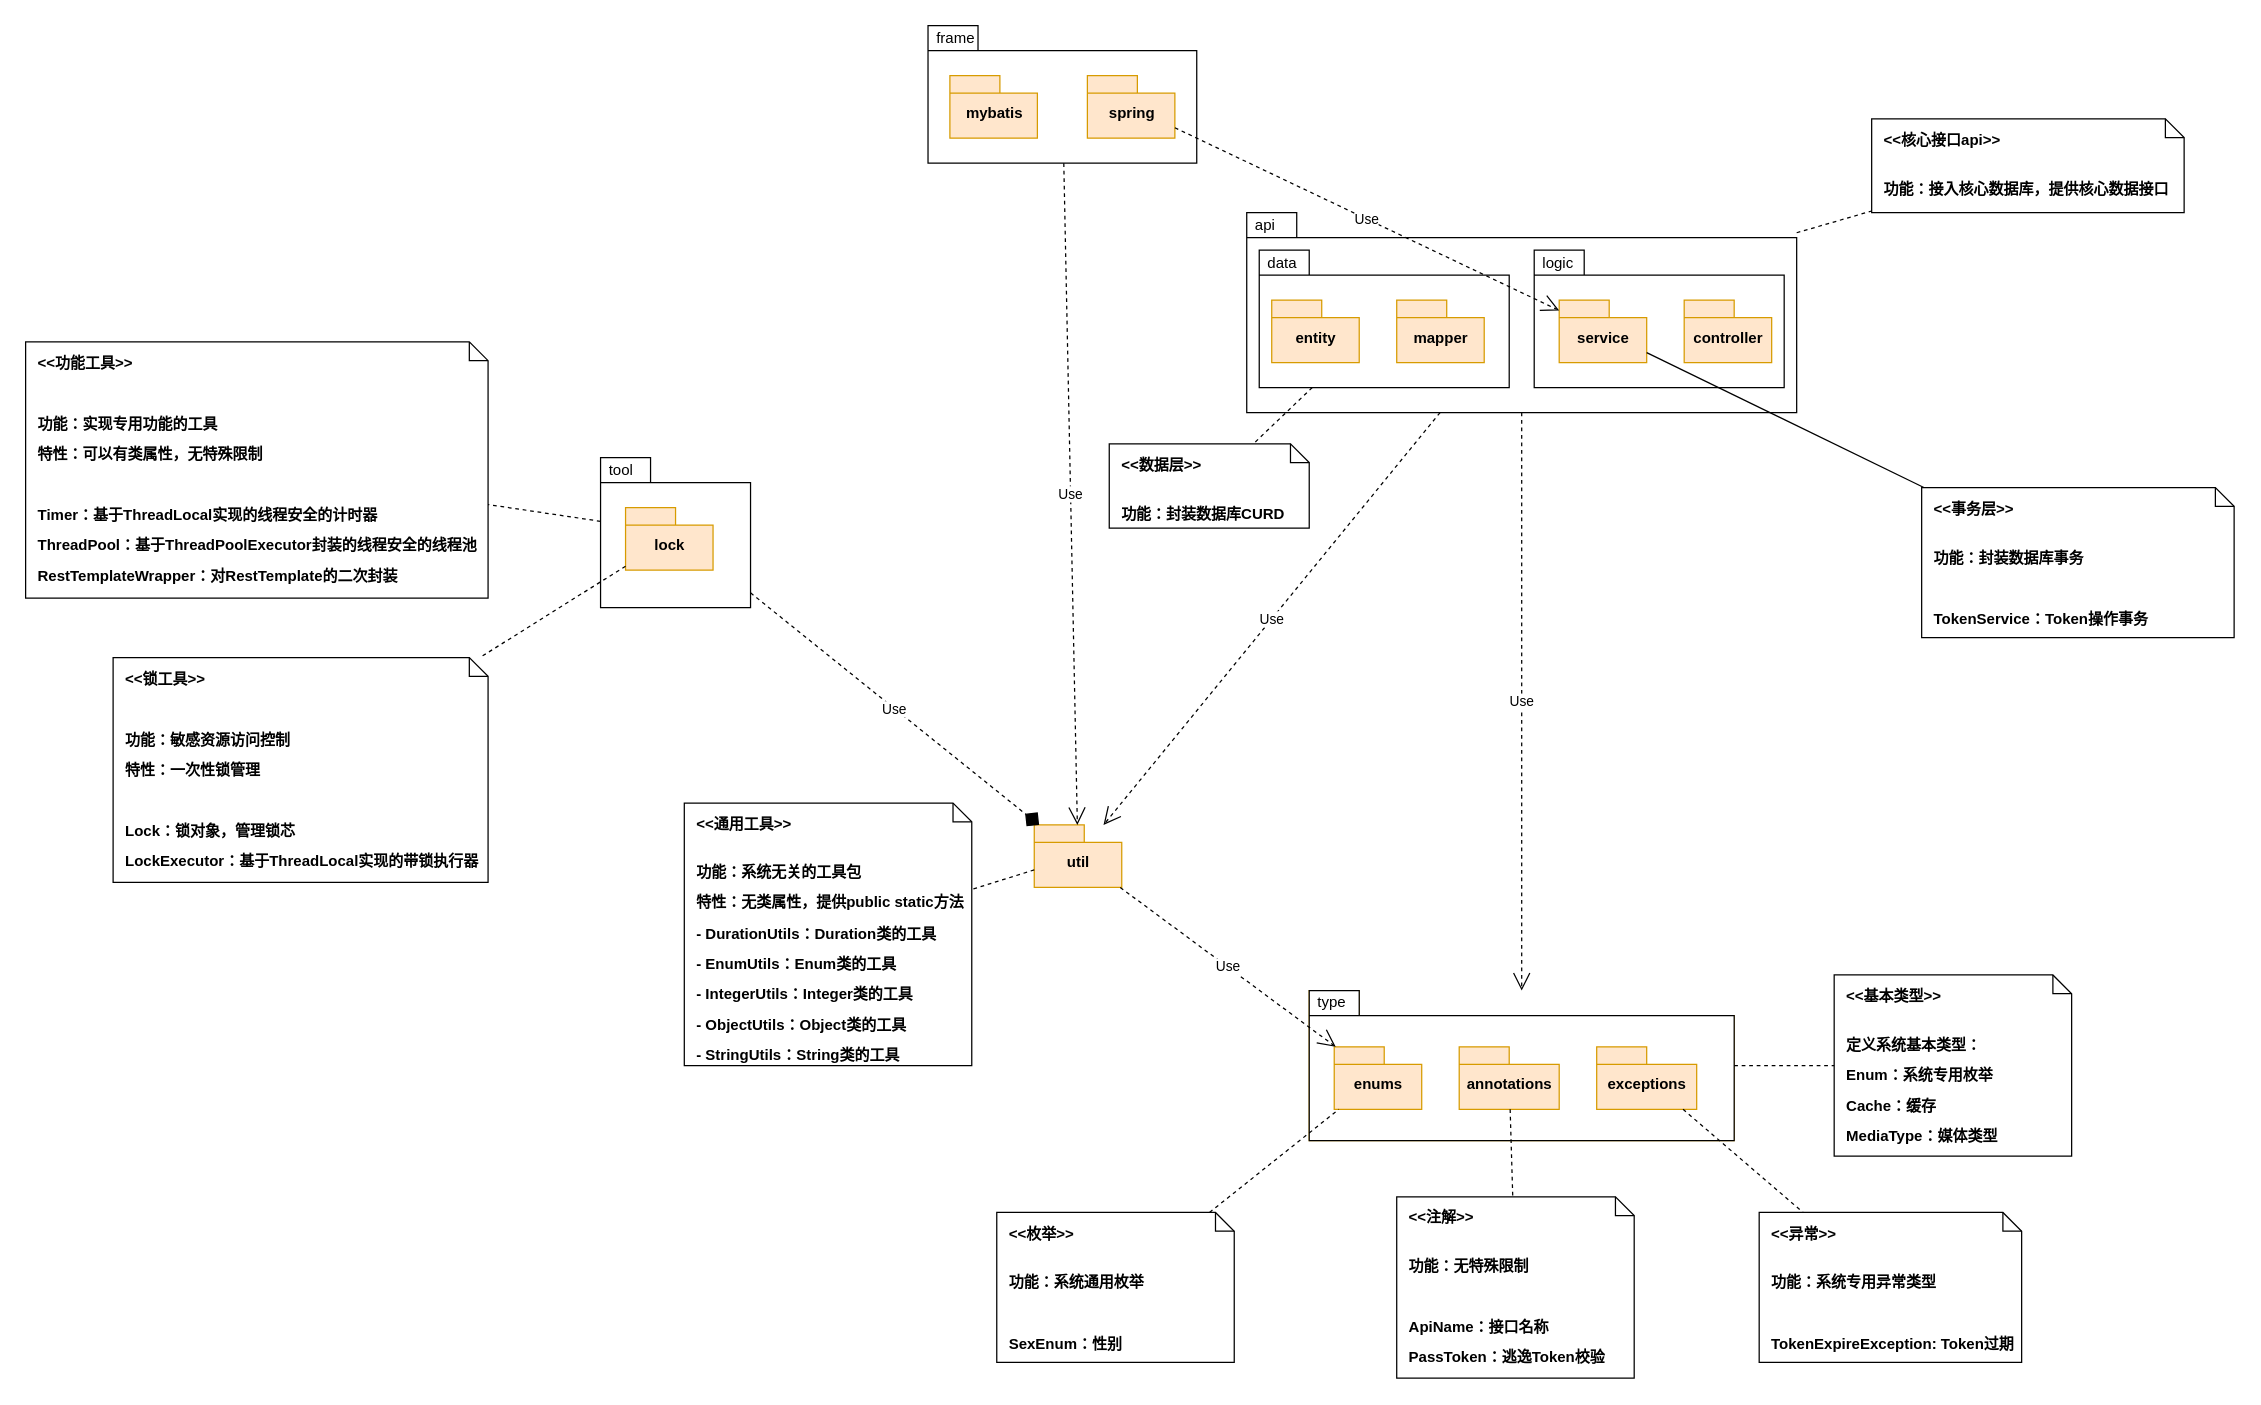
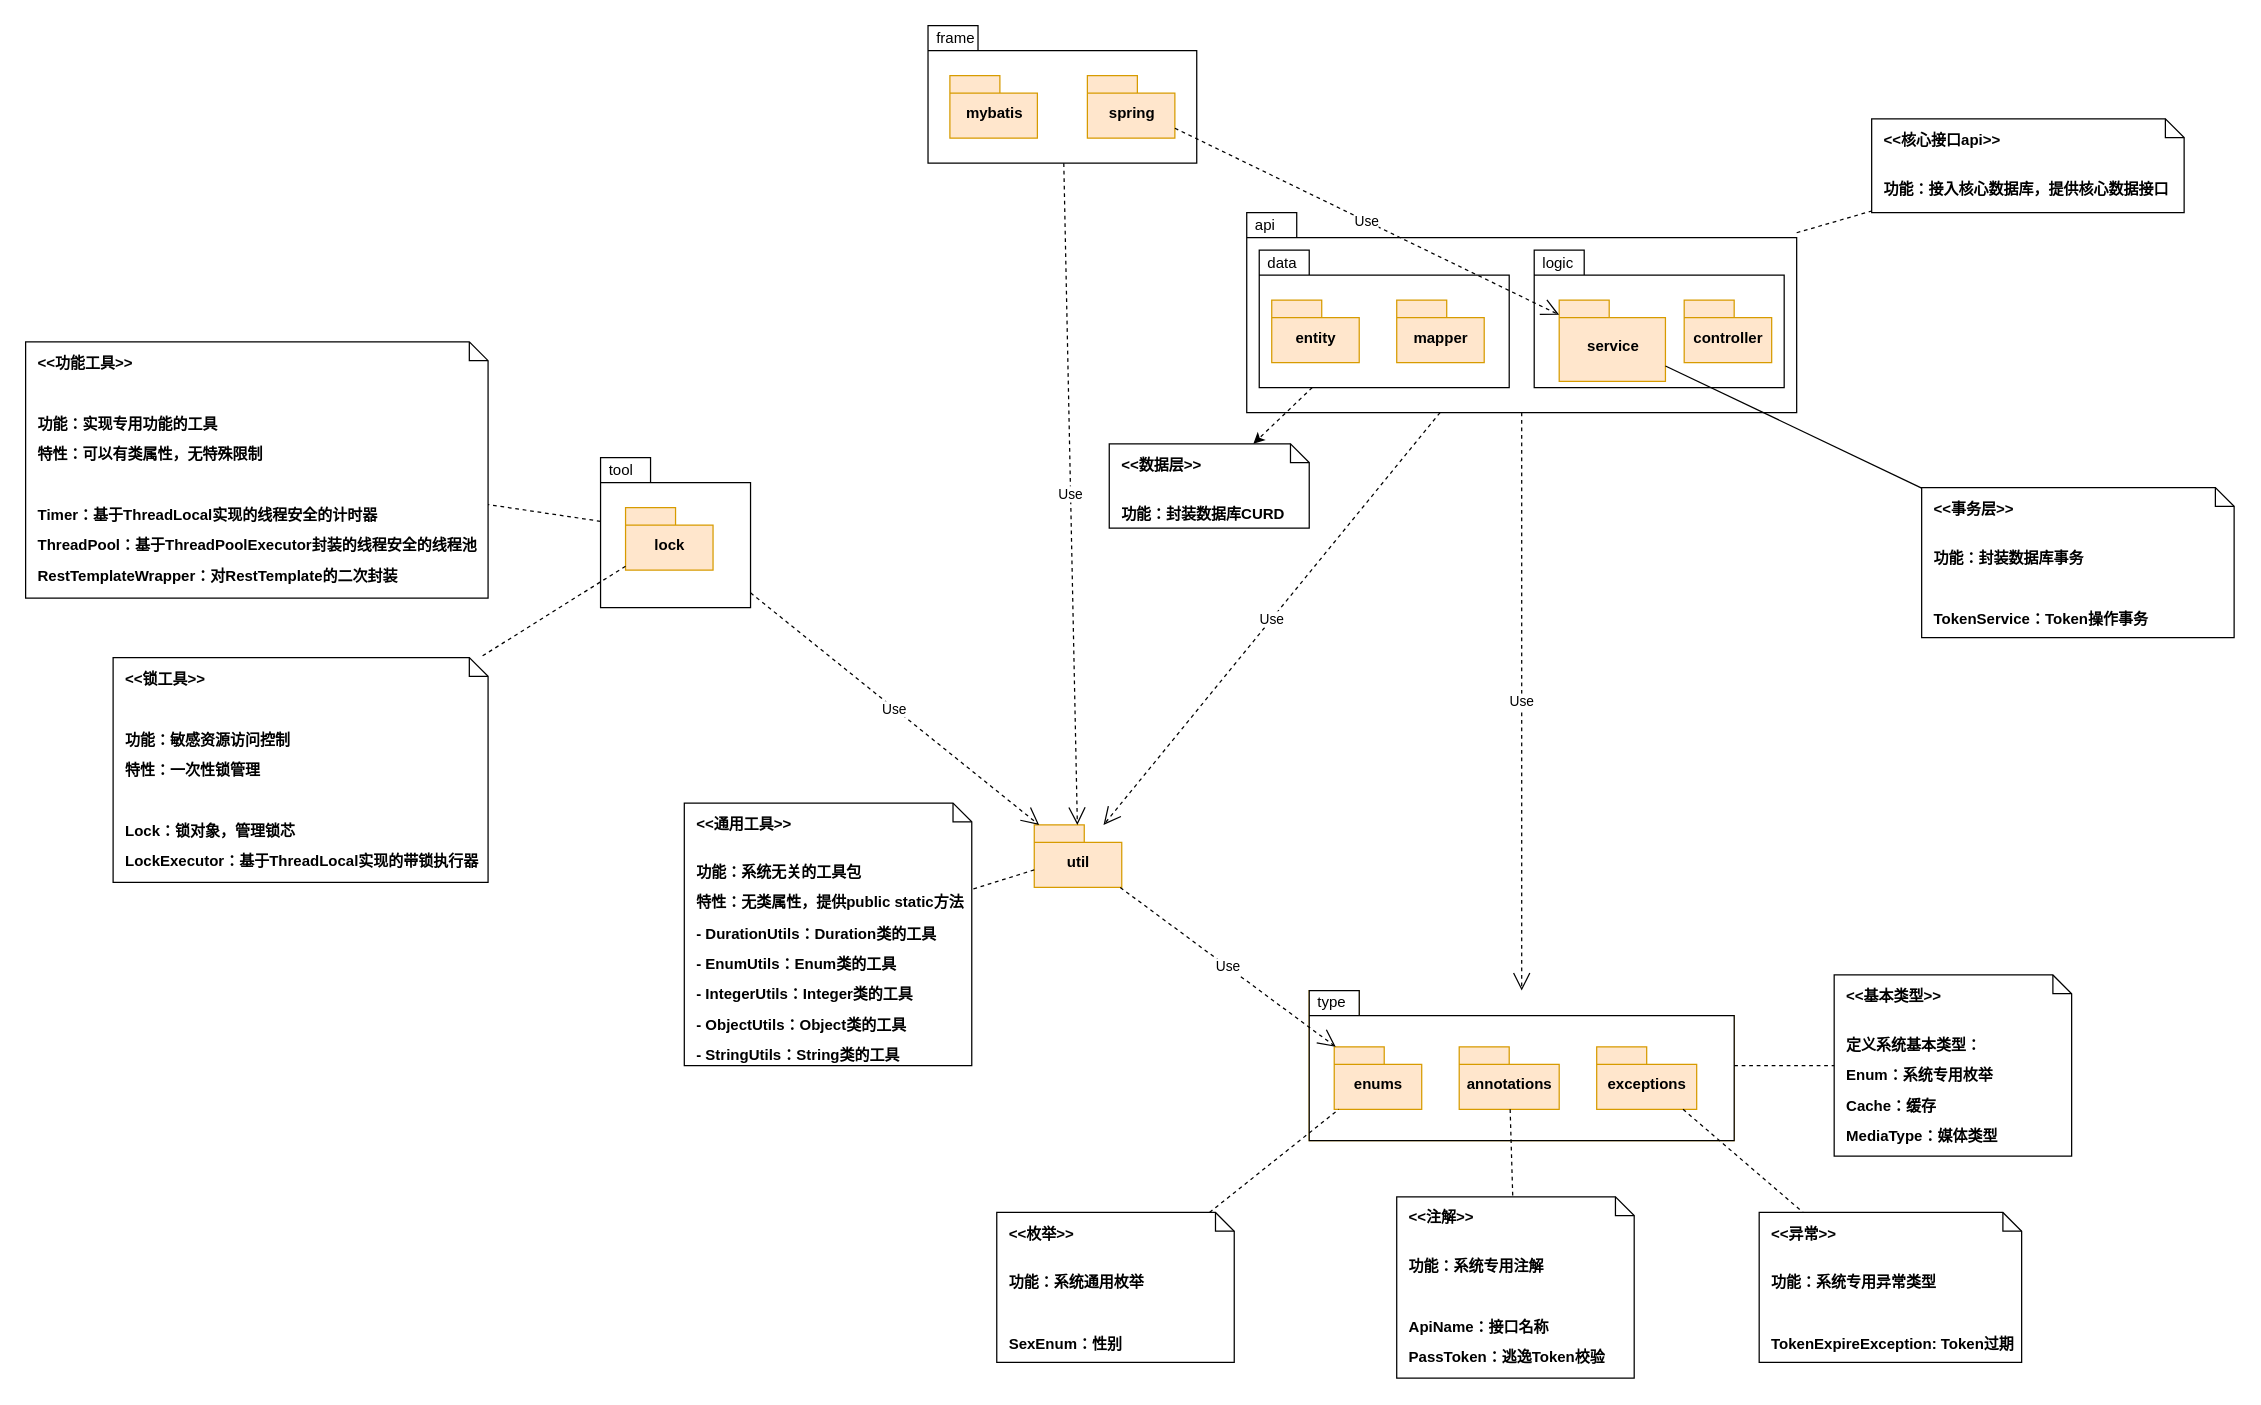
node "service": size 88x63 -> 106x81
edge "data" -- "<<数据层>> 功能：封装数据库CURD": arrowhead none -> classic
edge "tool" -> "util": arrowhead diamond -> open
node "<<注解>> 功能：无特殊限制 ApiName：接口名称 PassToken：逃逸Token校验": label "<<注解>> 功能：无特殊限制 ApiName：接口名称 PassToken：逃逸Token校验" -> "<<注解>> 功能：系统专用注解 ApiName：接口名称 PassToken：逃逸Token校验"
